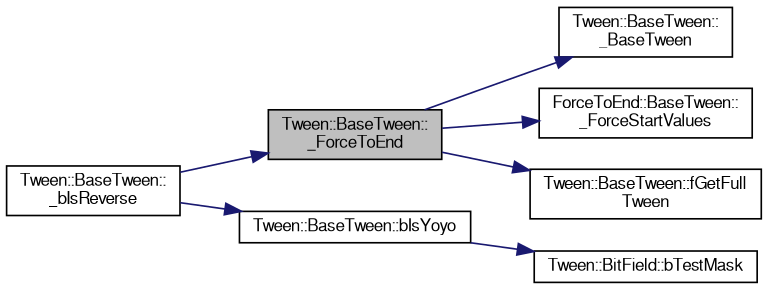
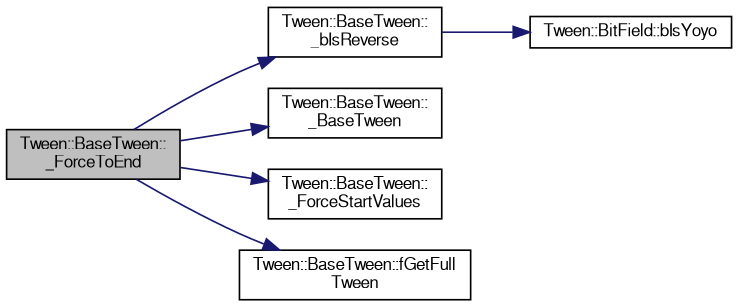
node "ForceToEnd::BaseTween:: _ForceStartValues": label "ForceToEnd::BaseTween:: _ForceStartValues" -> "Tween::BaseTween:: _ForceStartValues"
edge "Tween::BaseTween:: _bIsReverse" -> "Tween::BaseTween:: _ForceToEnd": reversed
node "Tween::BaseTween::bIsYoyo": label "Tween::BaseTween::bIsYoyo" -> "Tween::BitField::bIsYoyo"
node "Tween::BitField::bTestMask": removed
